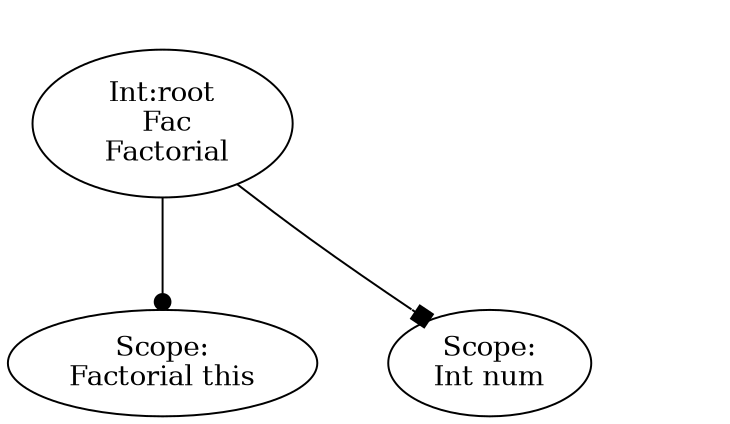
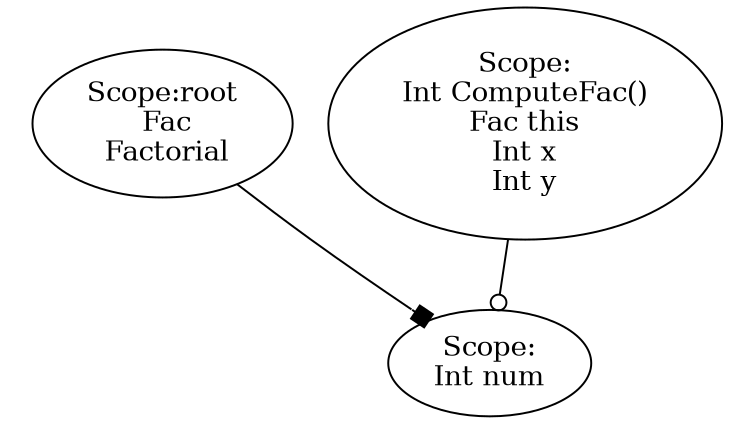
node "Int:root Fac Factorial": label "Int:root Fac Factorial" -> "Scope:root Fac Factorial"
node "Scope: Int ComputeFac() Fac this Int x Int y": added
node "Scope: Factorial this": removed
